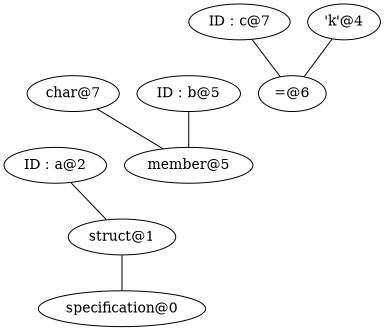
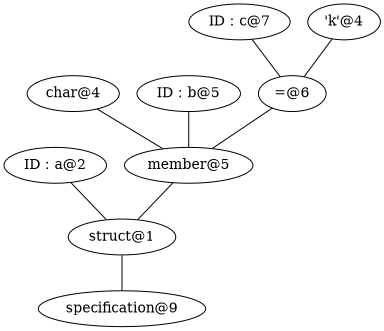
node "char@7": label "char@7" -> "char@4"
edge "=@6" -- "member@5": added
edge "member@5" -- "struct@1": added
node "specification@0": label "specification@0" -> "specification@9"
